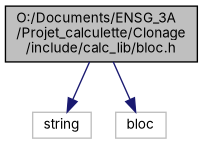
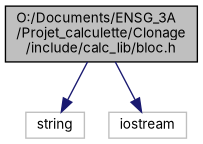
node "bloc": label "bloc" -> "iostream"
